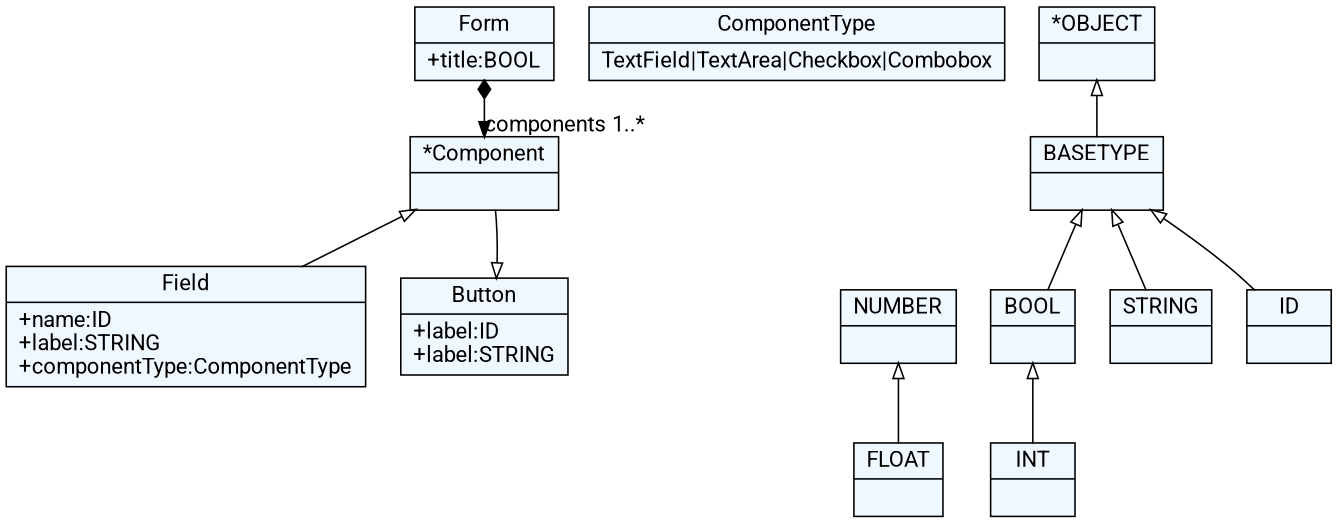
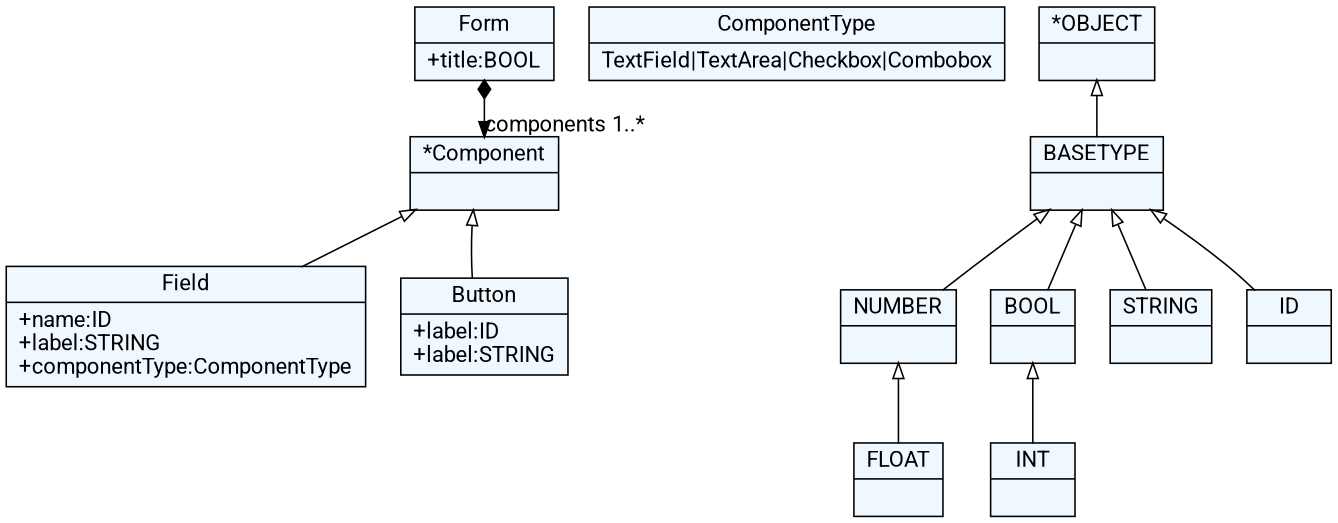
edge "*Component" -> "Button": reversed
edge "NUMBER" -> "BASETYPE": added
